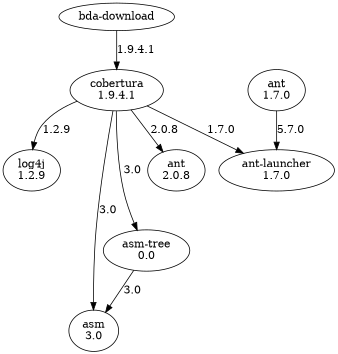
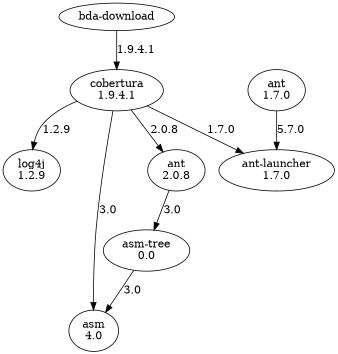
edge "cobertura 1.9.4.1" -> "asm-tree 0.0": now "ant 2.0.8" -> "asm-tree 0.0"
node "asm 3.0": label "asm 3.0" -> "asm 4.0"
